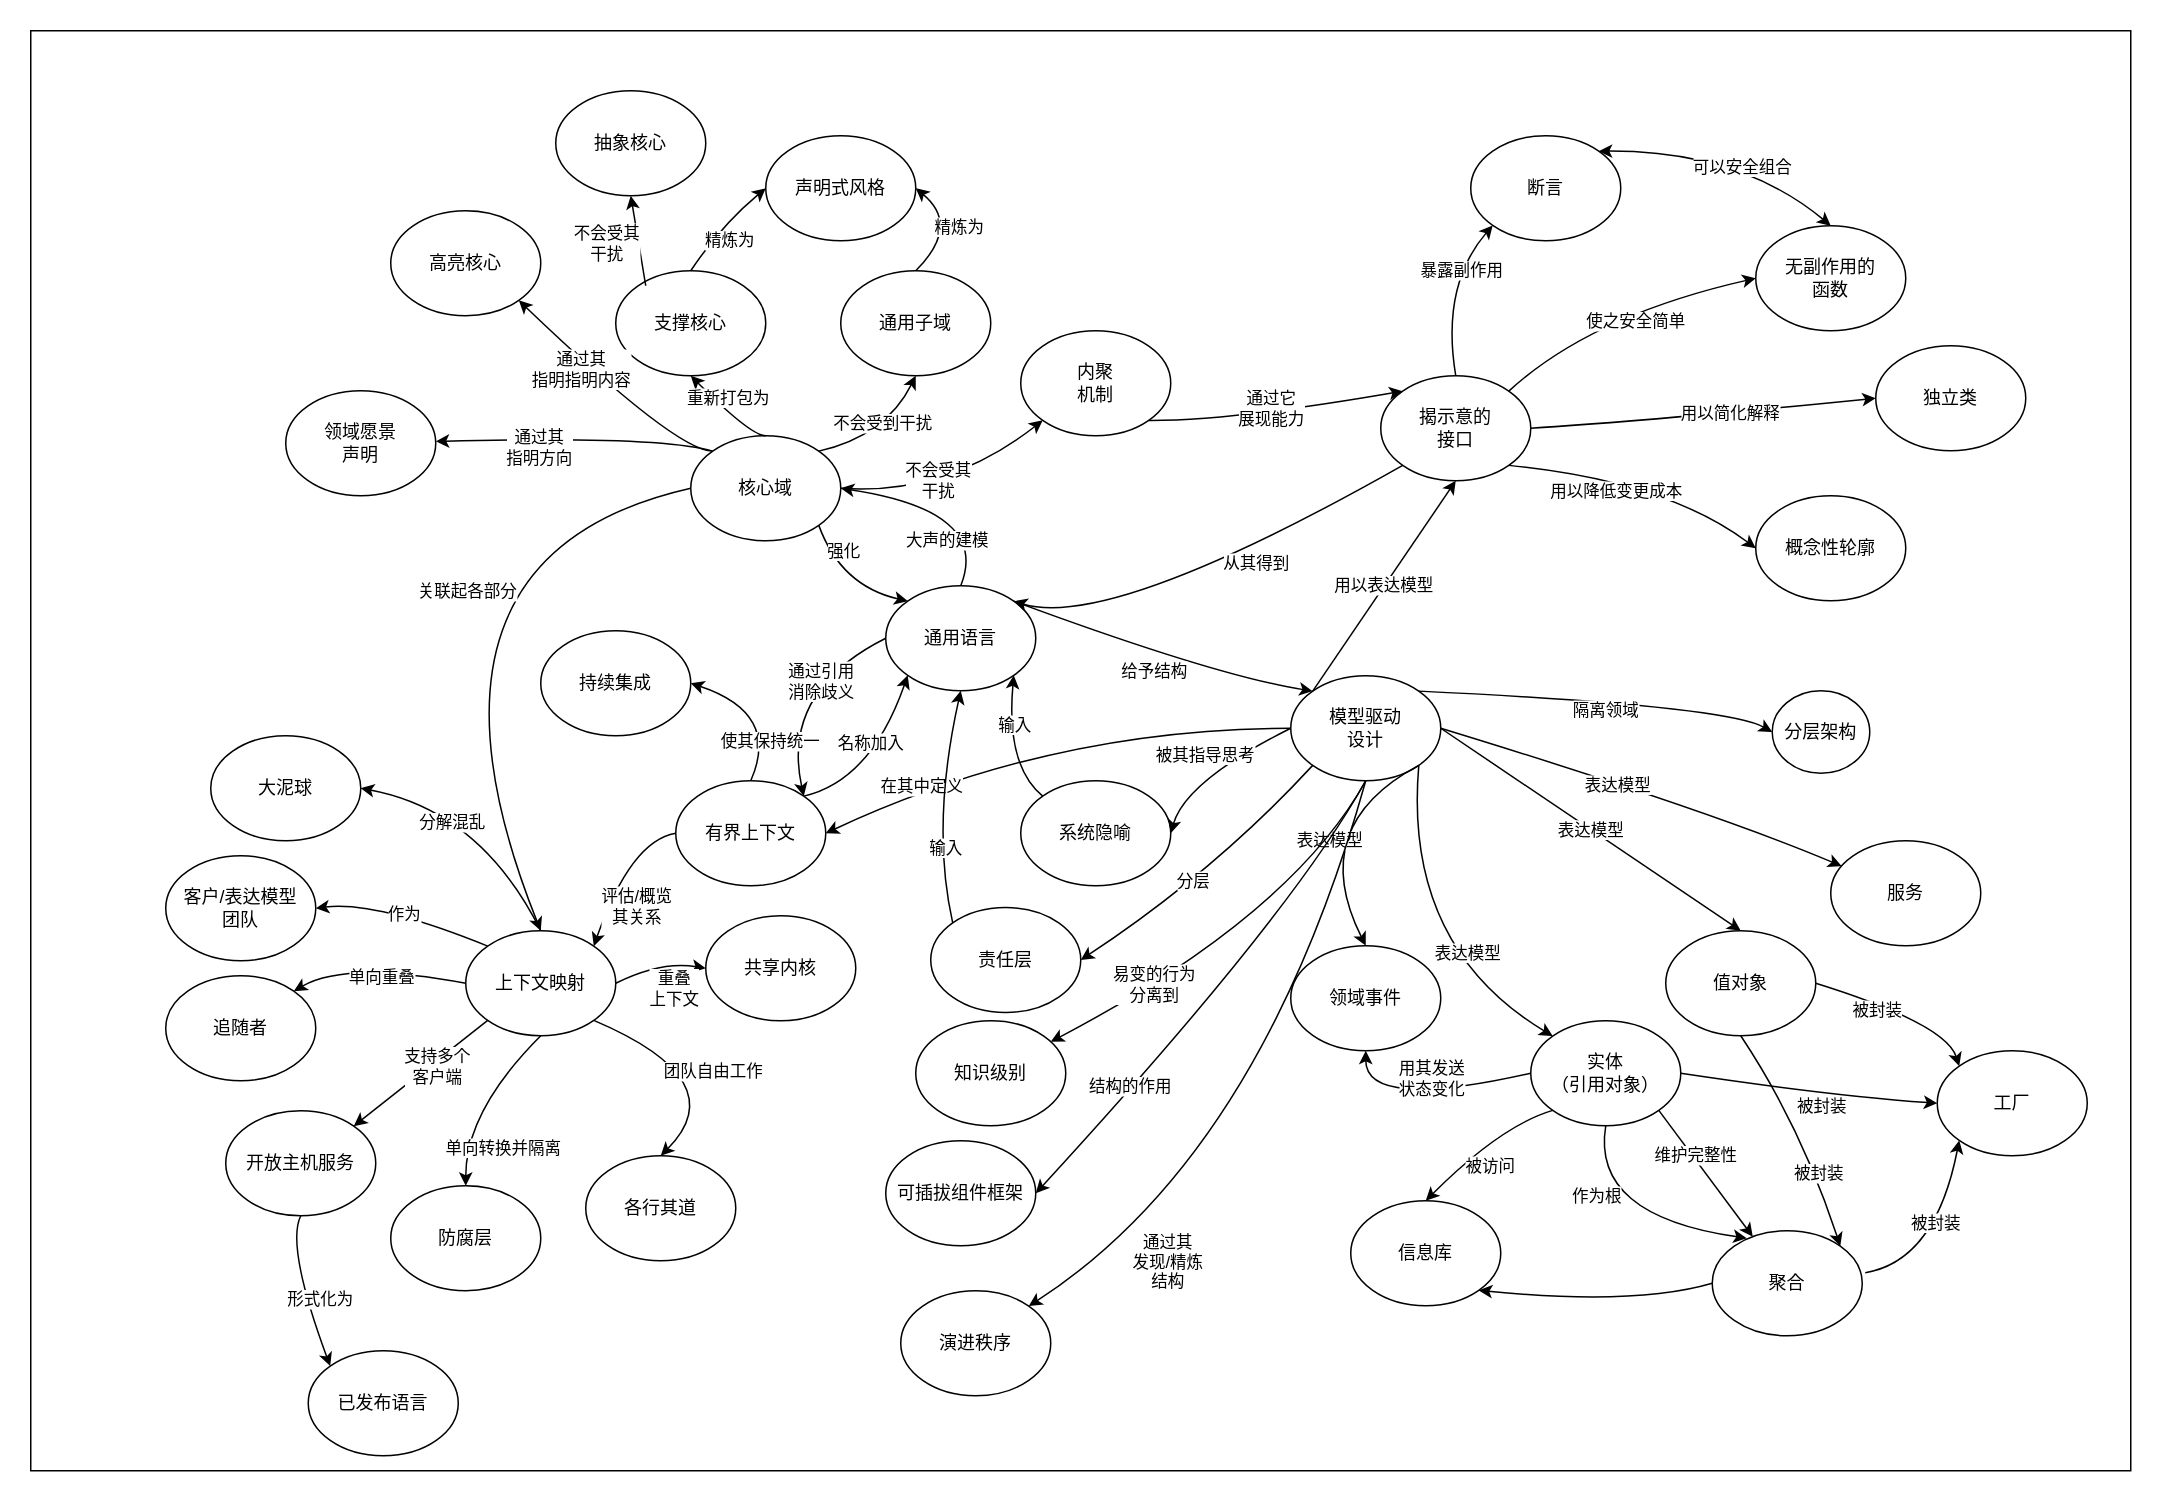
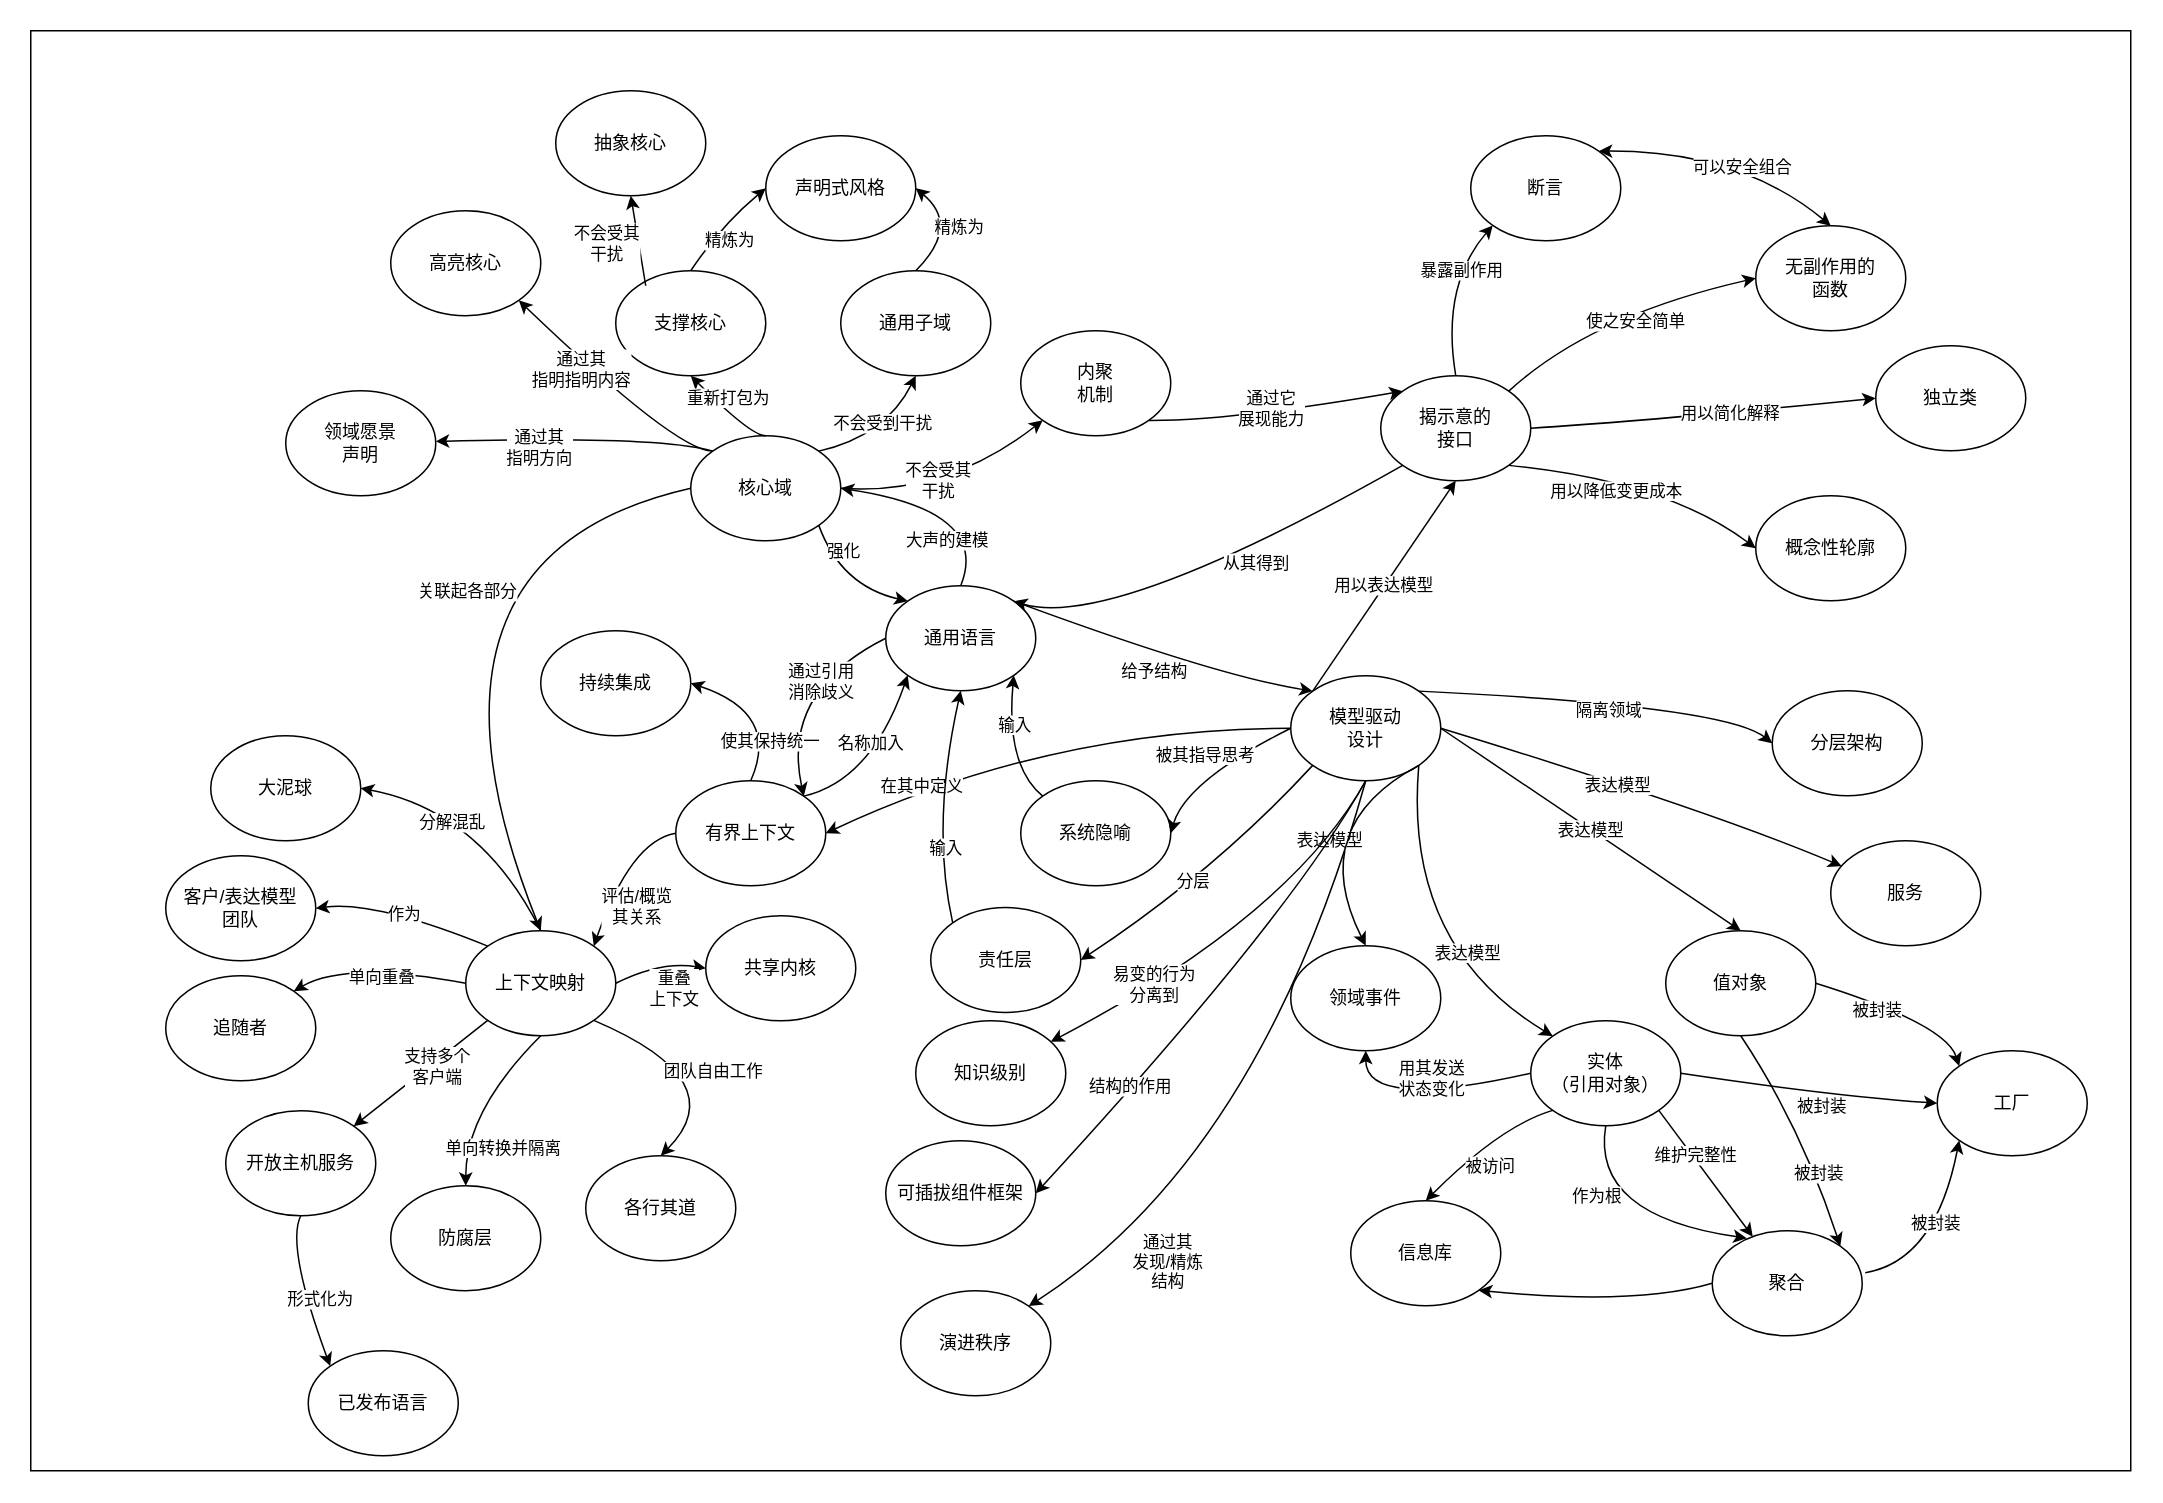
node "分层架构": size 98x83 -> 150x105
